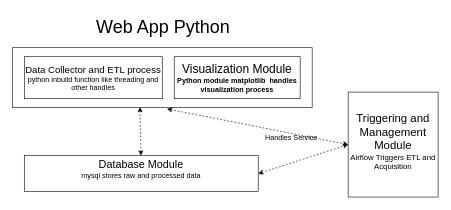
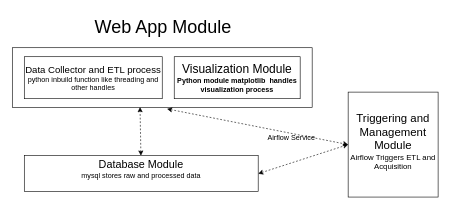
node "Web App Python": label "Web App Python" -> "Web App Module"
node "Handles Service": label "Handles Service" -> "Airflow Service"
